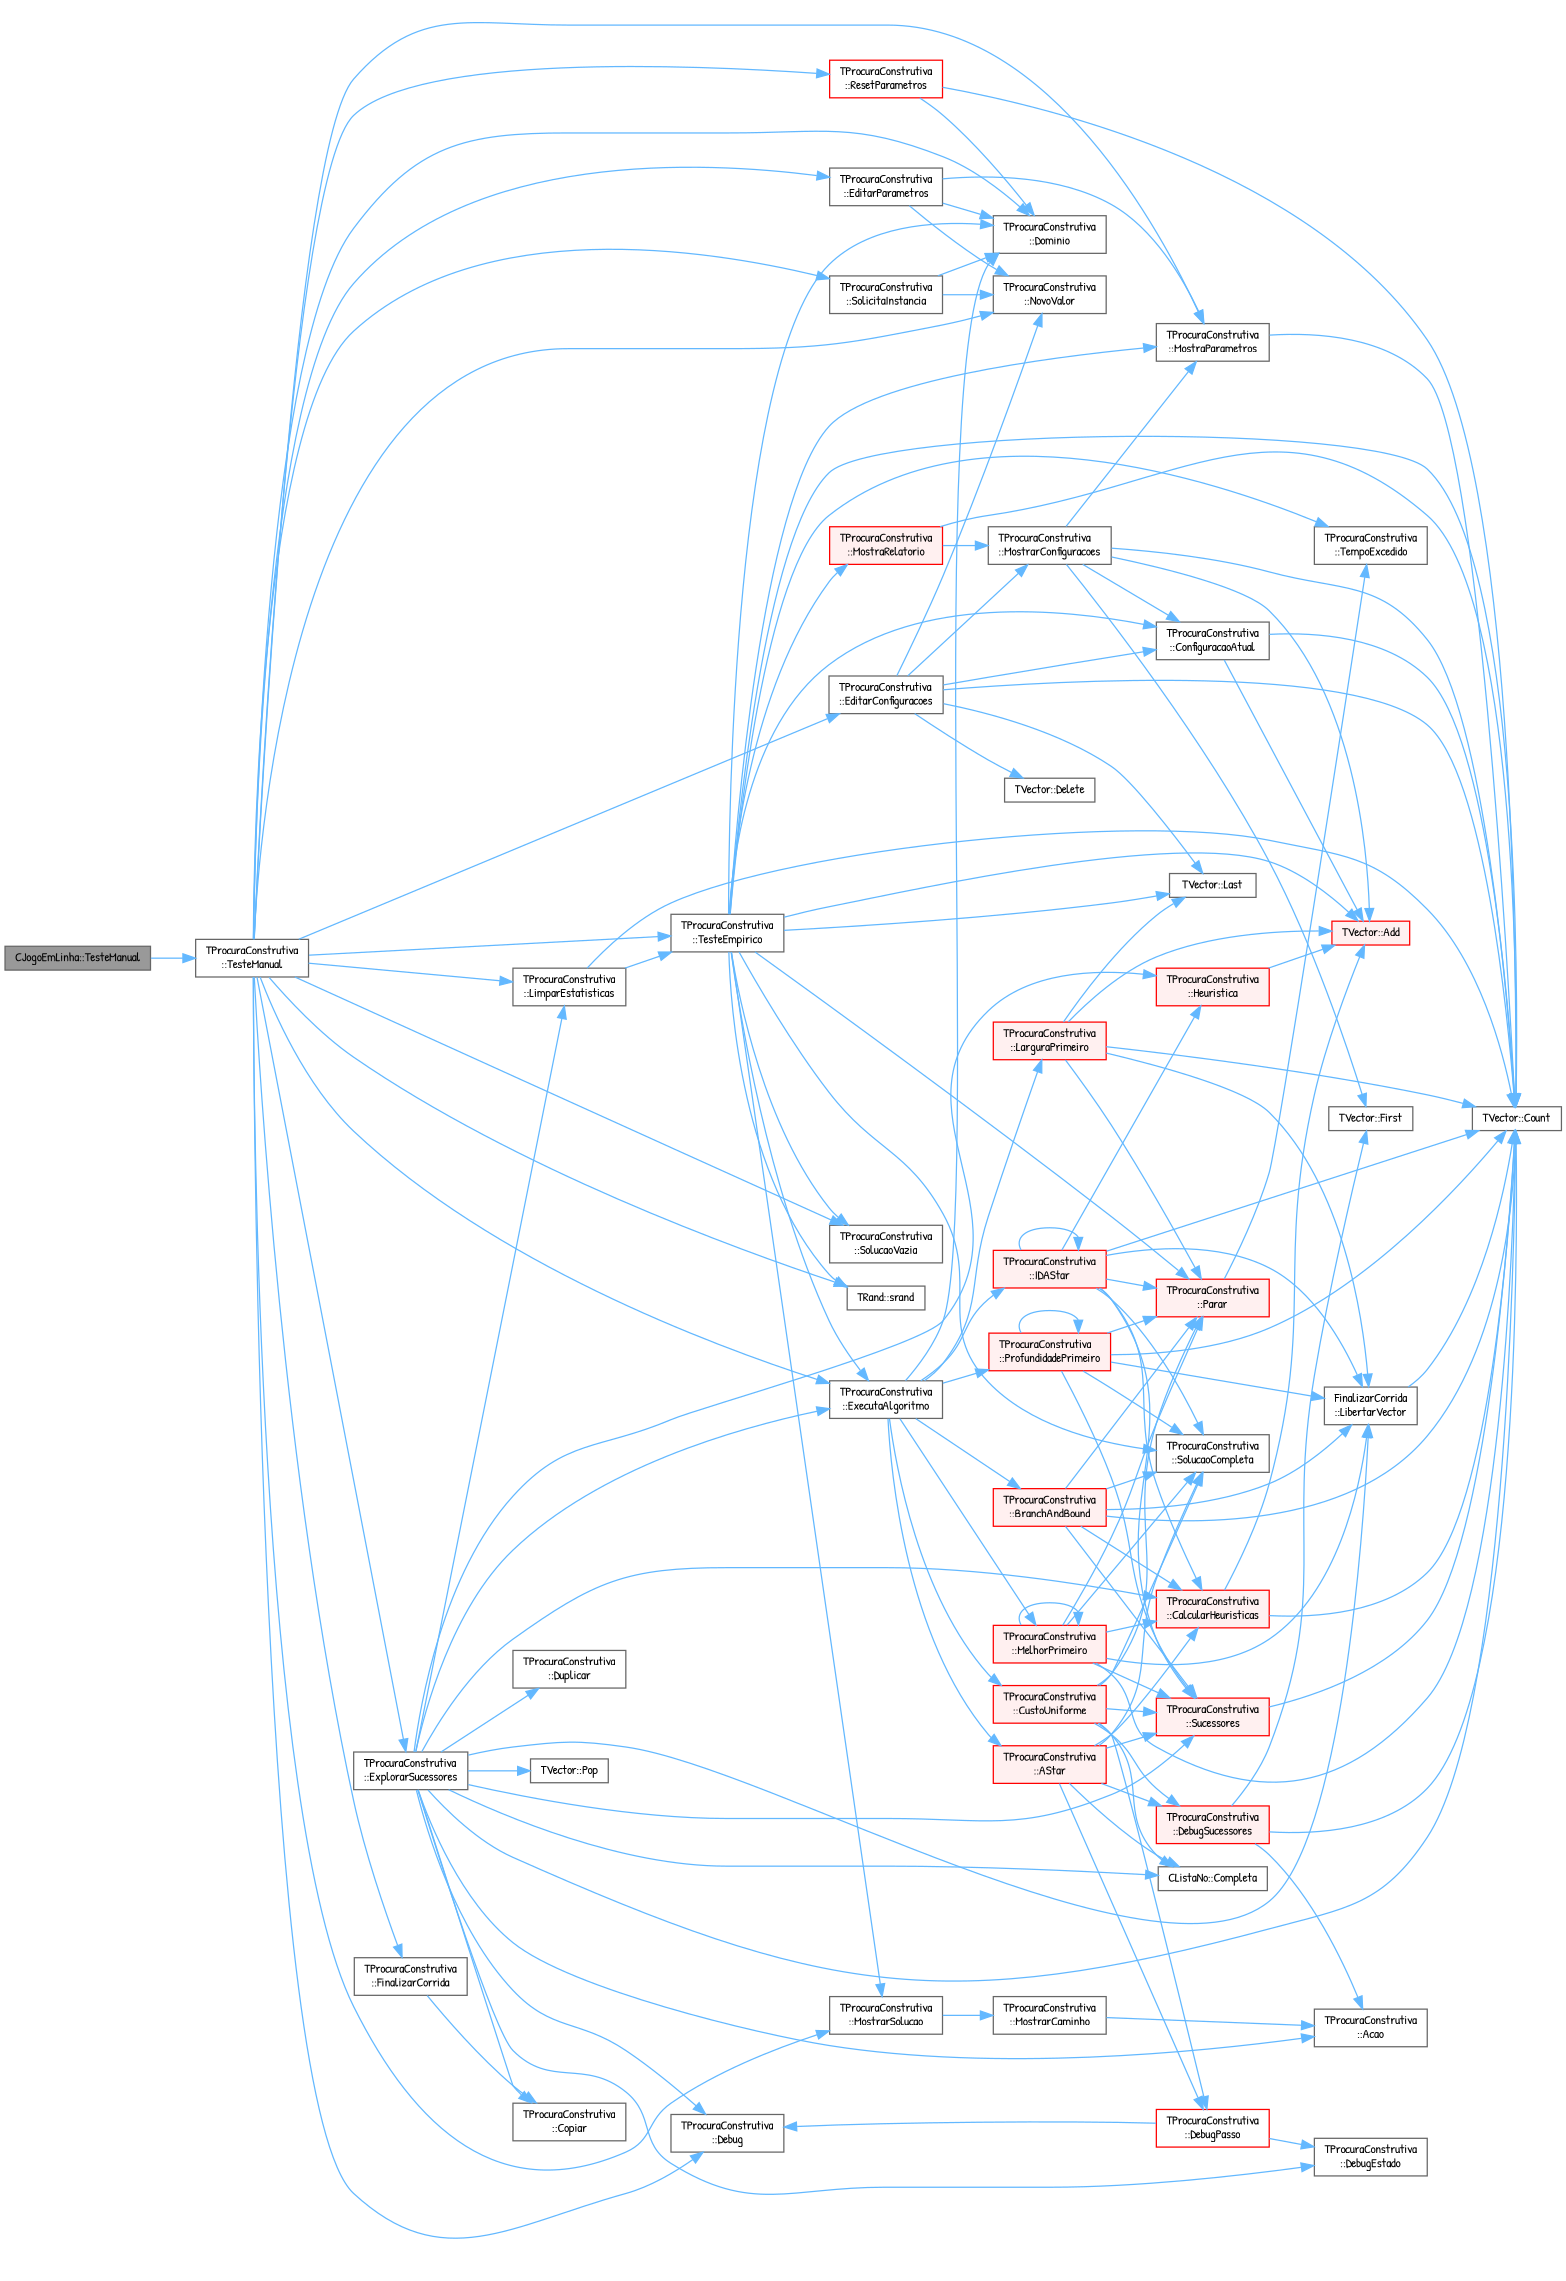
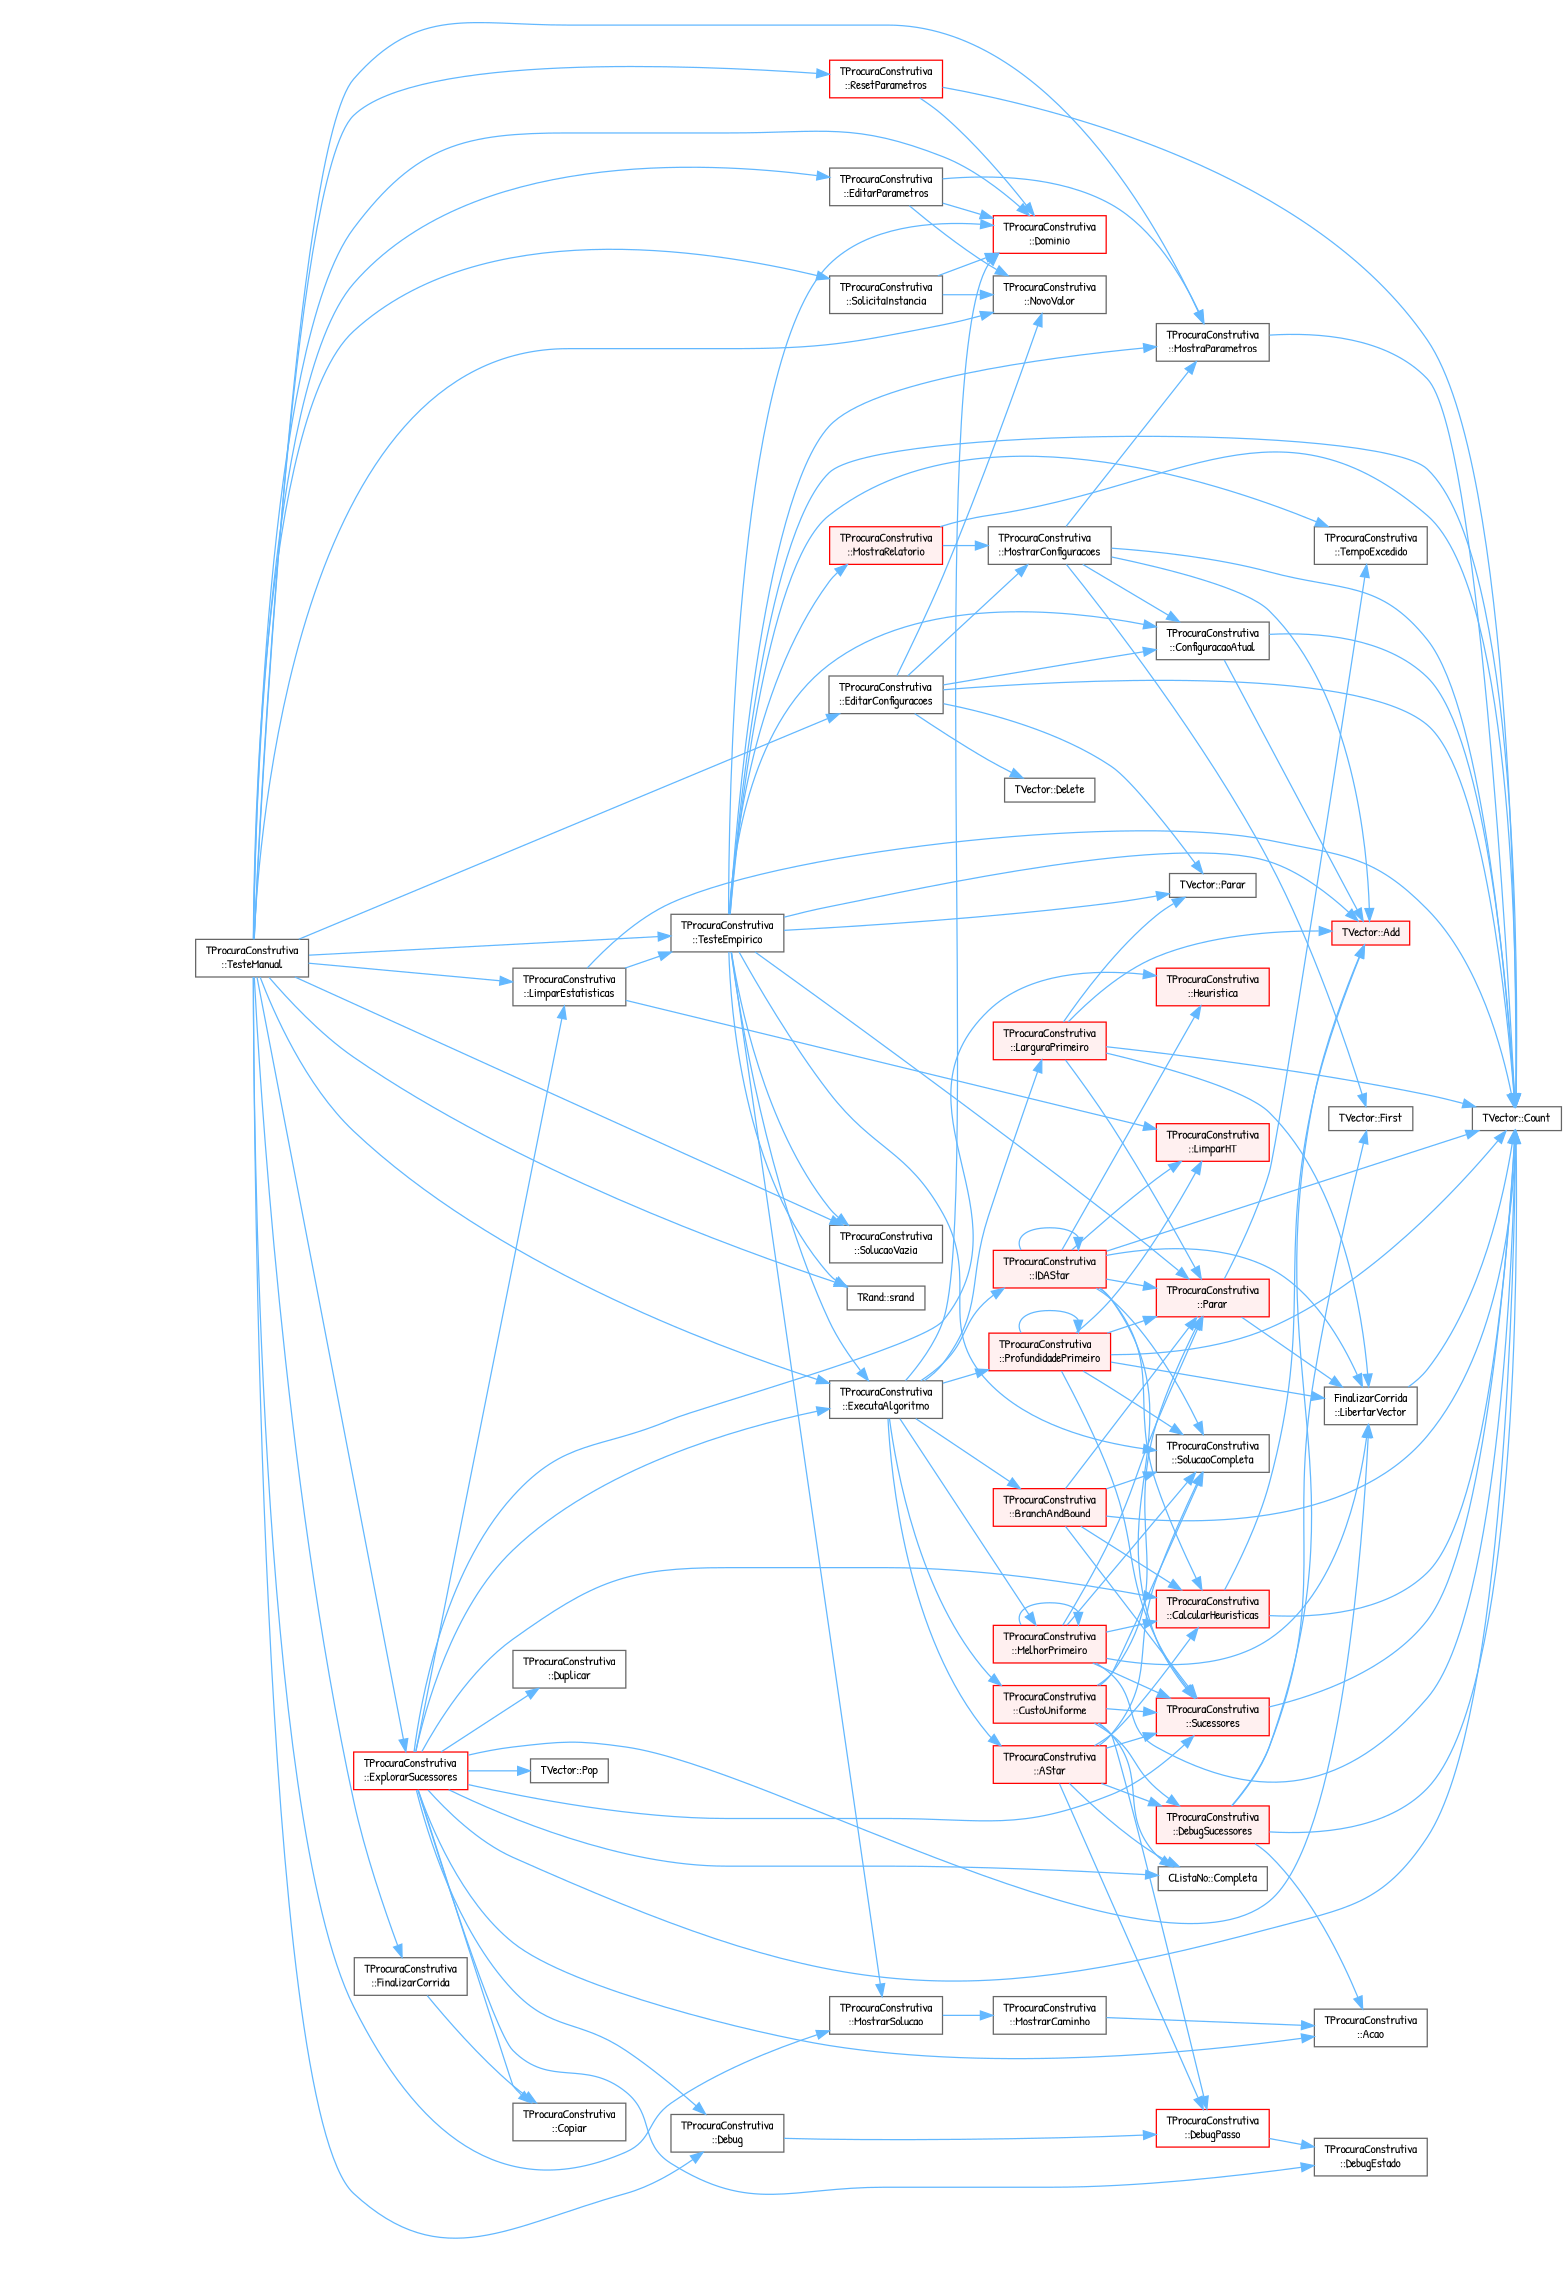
node "TProcuraConstrutiva ::Dominio": color grey40 -> red
node "TVector::Last": label "TVector::Last" -> "TVector::Parar"
node "CJogoEmLinha::TesteManual": removed
edge "TProcuraConstrutiva ::Heuristica" -> "TVector::Add": now "TProcuraConstrutiva ::DebugSucessores" -> "TVector::Add"
node "TProcuraConstrutiva ::LimparHT": added
edge "TProcuraConstrutiva ::BranchAndBound" -> "FinalizarCorrida ::LibertarVector": now "TProcuraConstrutiva ::Parar" -> "FinalizarCorrida ::LibertarVector"
node "TProcuraConstrutiva ::ExplorarSucessores": color grey40 -> red
edge "TProcuraConstrutiva ::DebugPasso" -> "TProcuraConstrutiva ::Debug": reversed
